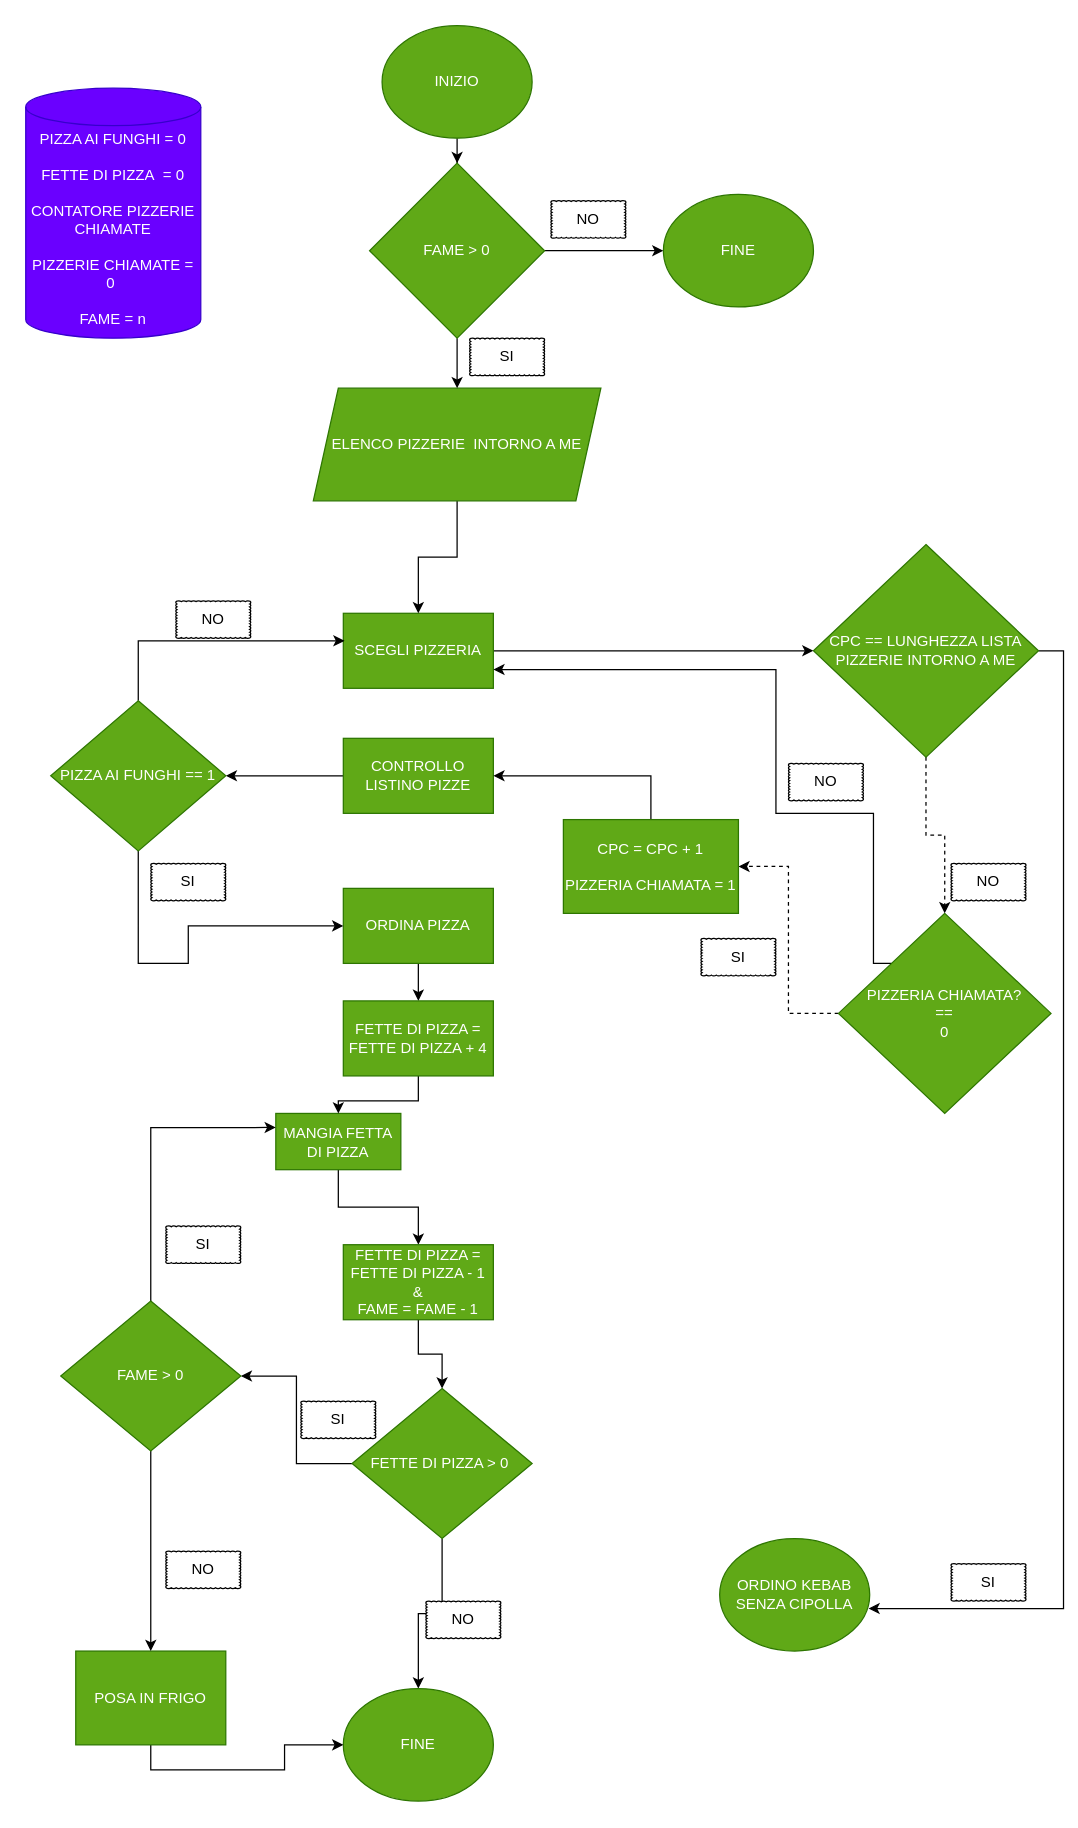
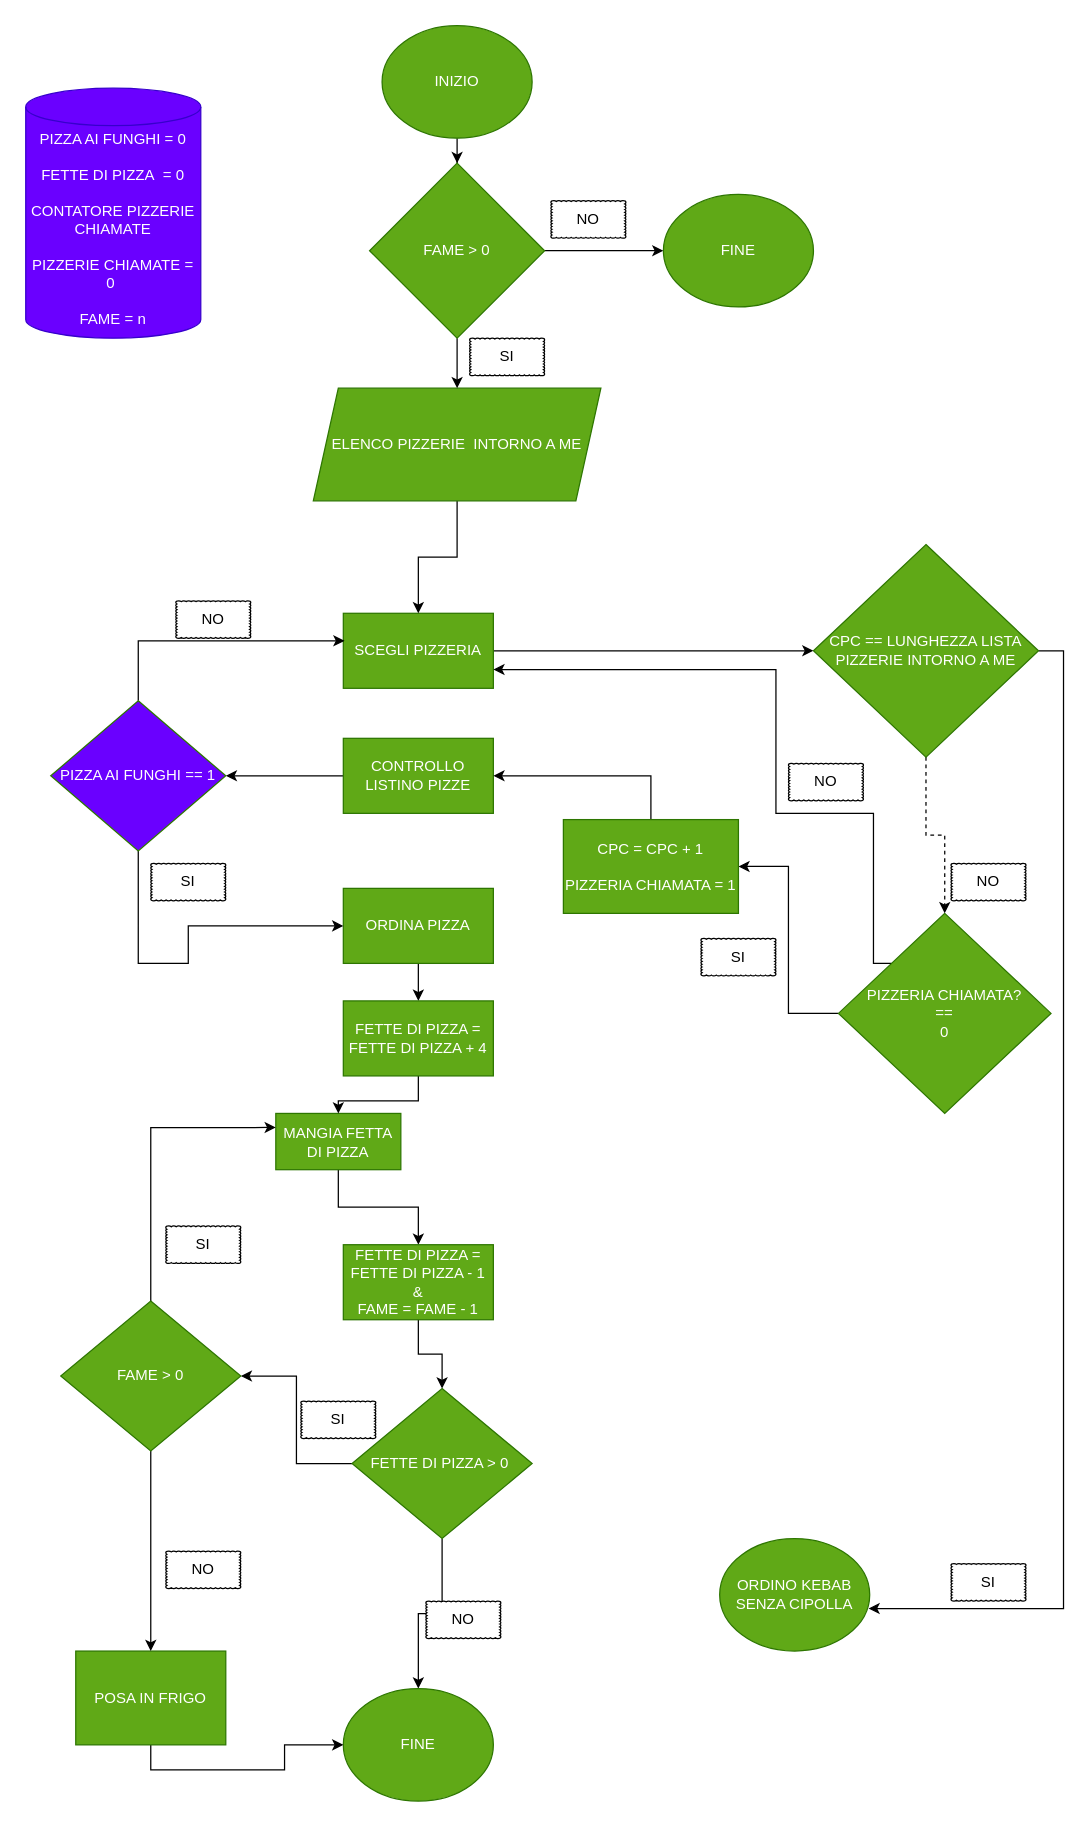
node "PIZZA AI FUNGHI == 1": fillcolor #60a917 -> #6a00ff
edge "PIZZERIA CHIAMATA? == 0" -> "CPC = CPC + 1 PIZZERIA CHIAMATA = 1": style dashed -> solid
